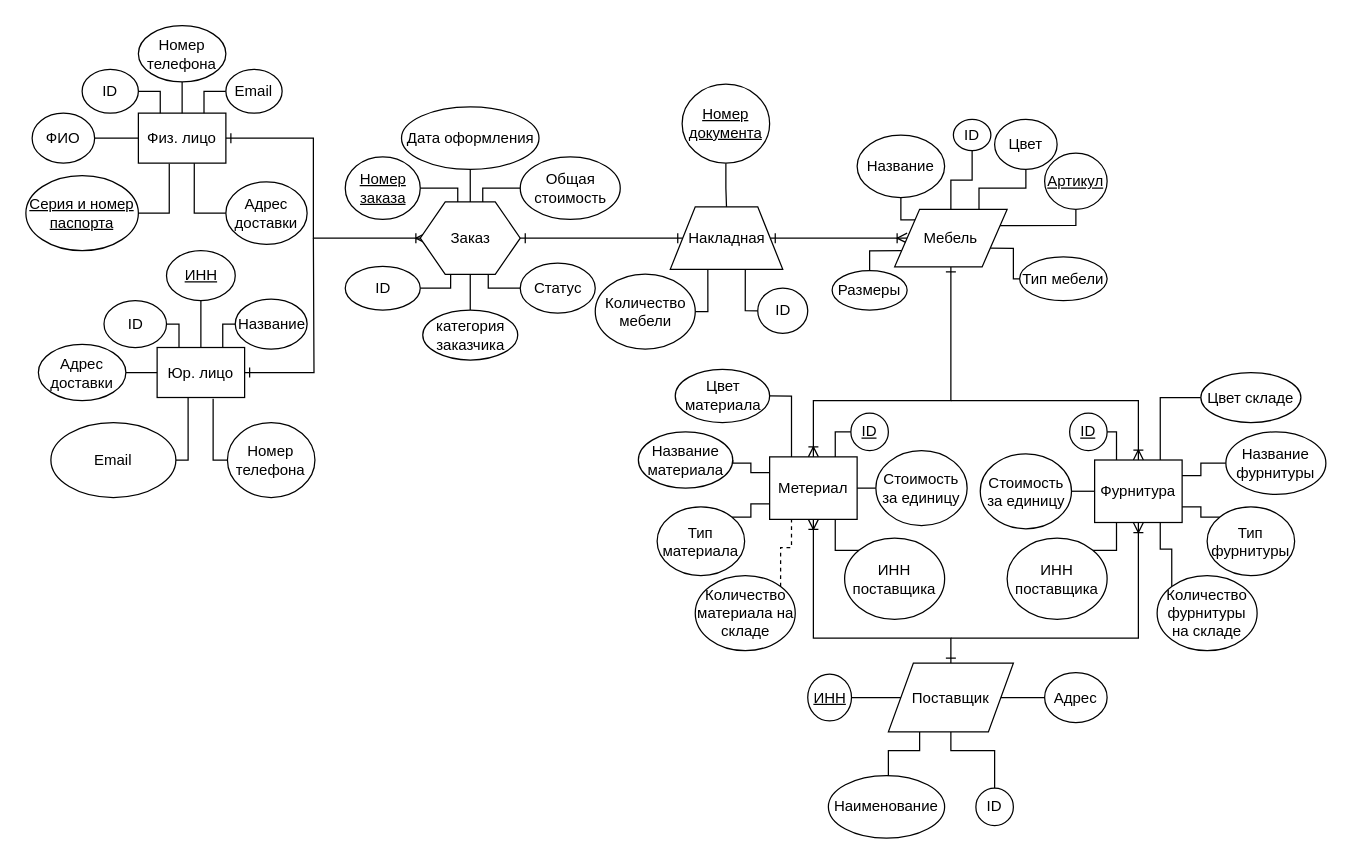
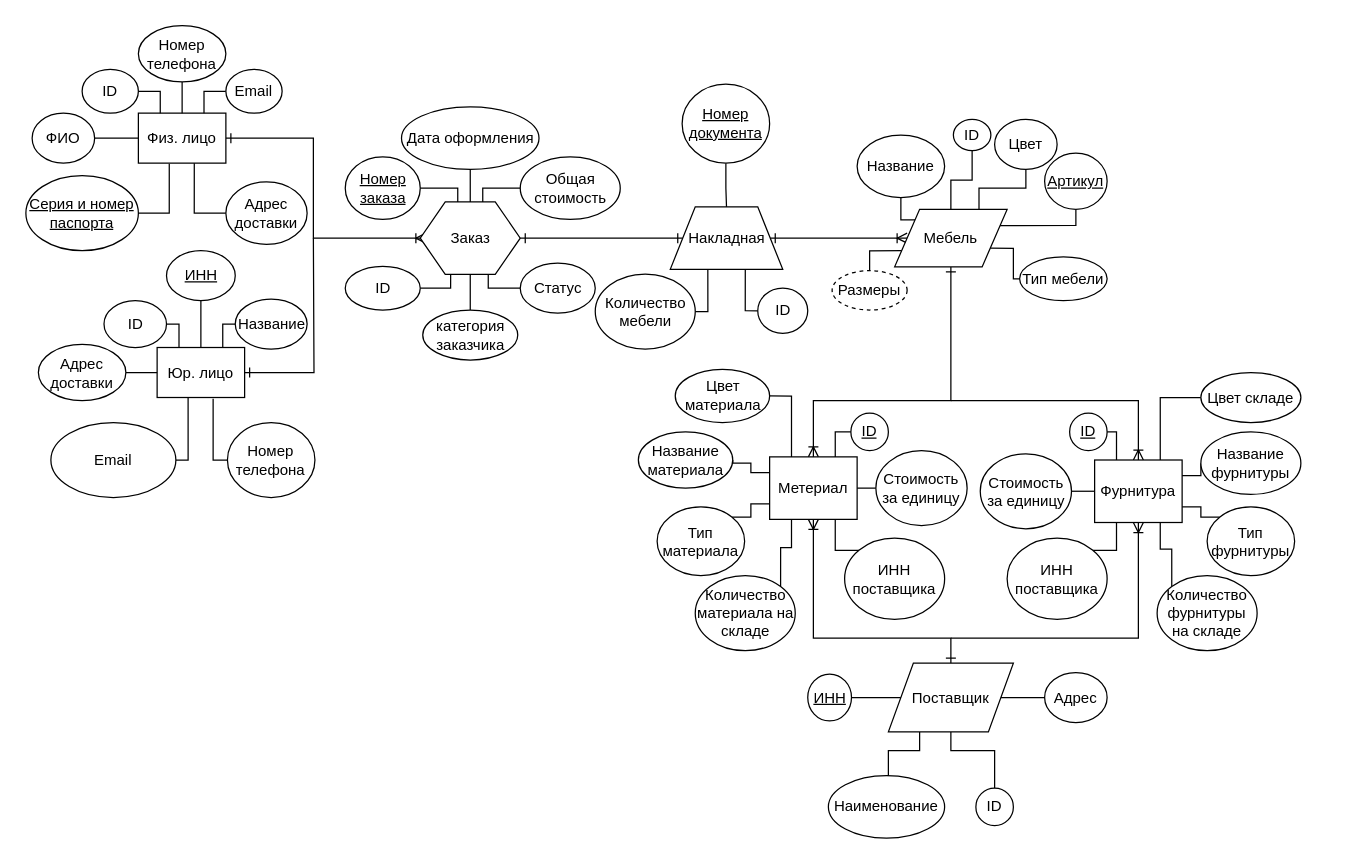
node "Размеры": style solid -> dashed
node "Название фурнитуры": moved (1276, 463) -> (1251, 463)
edge "Метериал" -- "Количество материала на складе": style dashed -> solid
